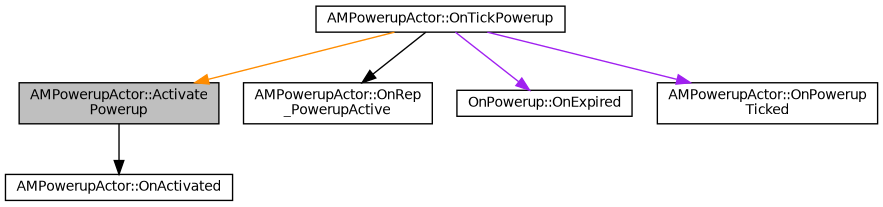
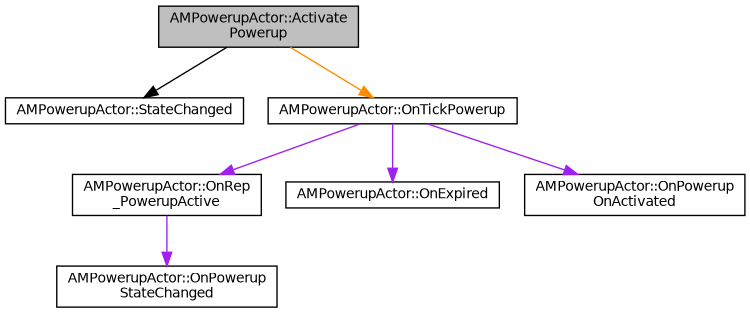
edge "AMPowerupActor::OnTickPowerup" -> "AMPowerupActor::OnRep _PowerupActive": color black -> purple
edge "AMPowerupActor::OnTickPowerup" -> "AMPowerupActor::Activate Powerup": reversed
node "OnPowerup::OnExpired": label "OnPowerup::OnExpired" -> "AMPowerupActor::OnExpired"
node "AMPowerupActor::OnPowerup Ticked": label "AMPowerupActor::OnPowerup Ticked" -> "AMPowerupActor::OnPowerup OnActivated"
node "AMPowerupActor::OnActivated": label "AMPowerupActor::OnActivated" -> "AMPowerupActor::StateChanged"
node "AMPowerupActor::OnPowerup StateChanged": added
